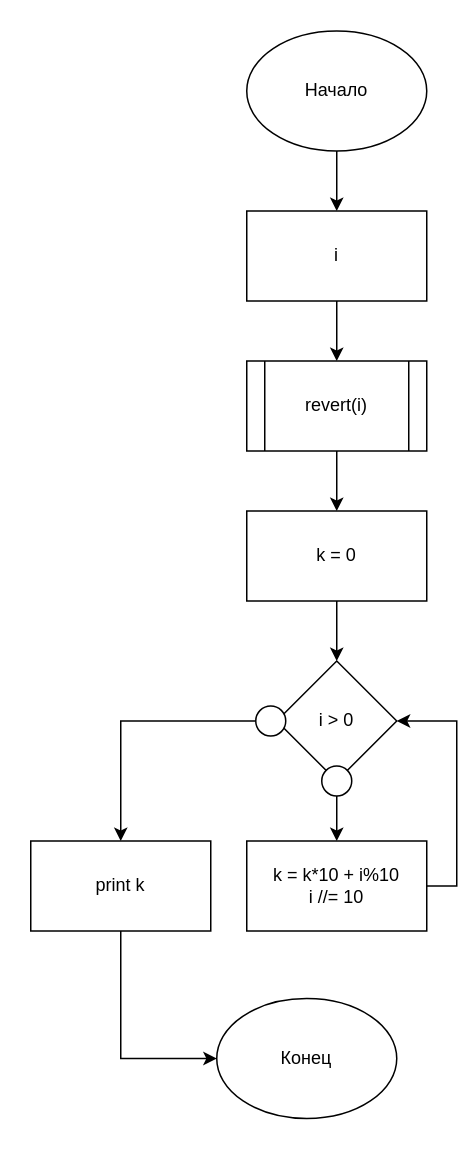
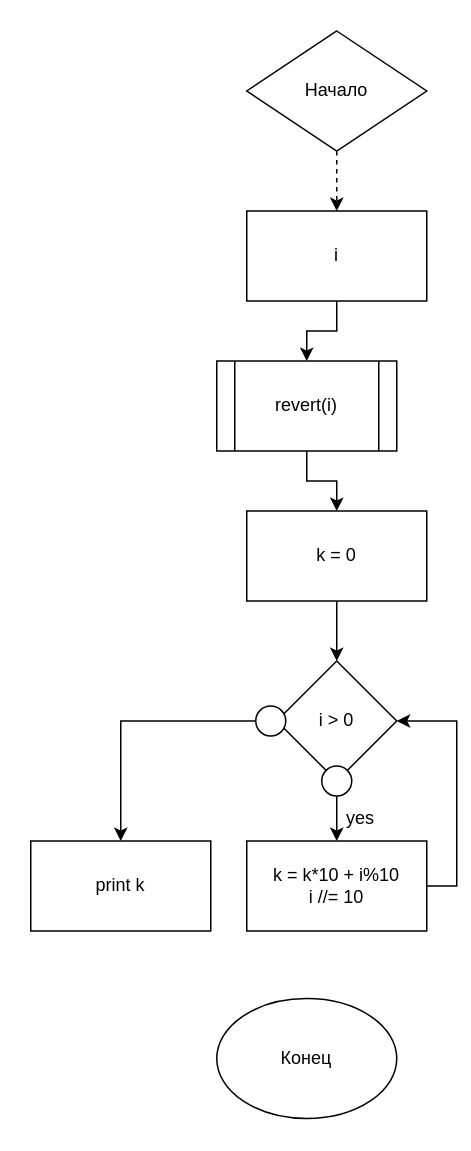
node "Начало": shape ellipse -> diamond
edge "Начало" -> "i": style solid -> dashed
node "revert(i)": moved (337, 406) -> (307, 406)
node "yes": added
edge "print k" -> "Конец": removed
